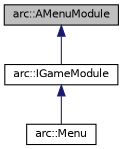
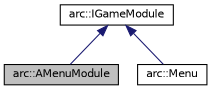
edge "arc::IGameModule" -> "arc::AMenuModule": reversed
